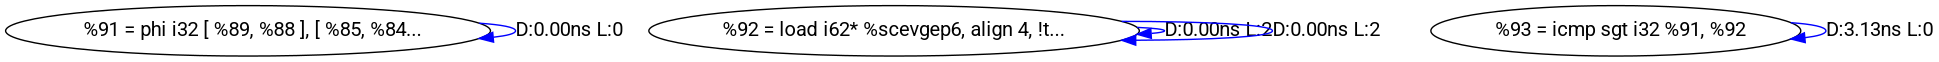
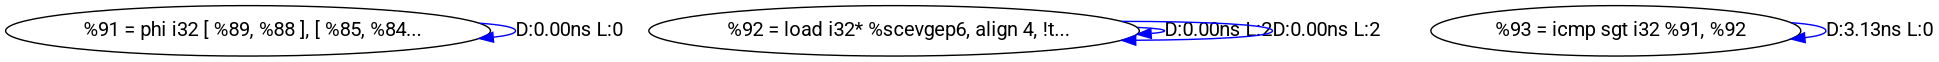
node "%92 = load i62* %scevgep6, align 4, !t...": label "%92 = load i62* %scevgep6, align 4, !t..." -> "%92 = load i32* %scevgep6, align 4, !t..."
